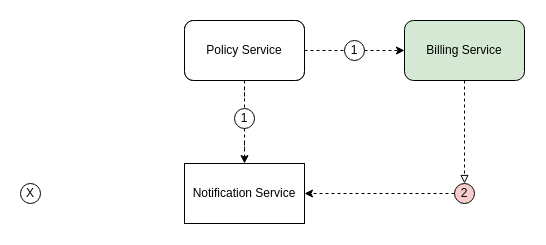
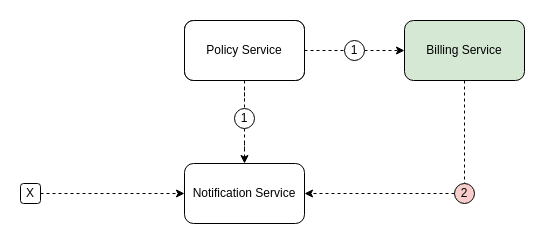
edge "Billing Service" -> "2": arrowhead block -> none
node "X": shape ellipse -> rounded rectangle
edge "X" -> "Notification Service": added
node "Notification Service": shape rectangle -> rounded rectangle
